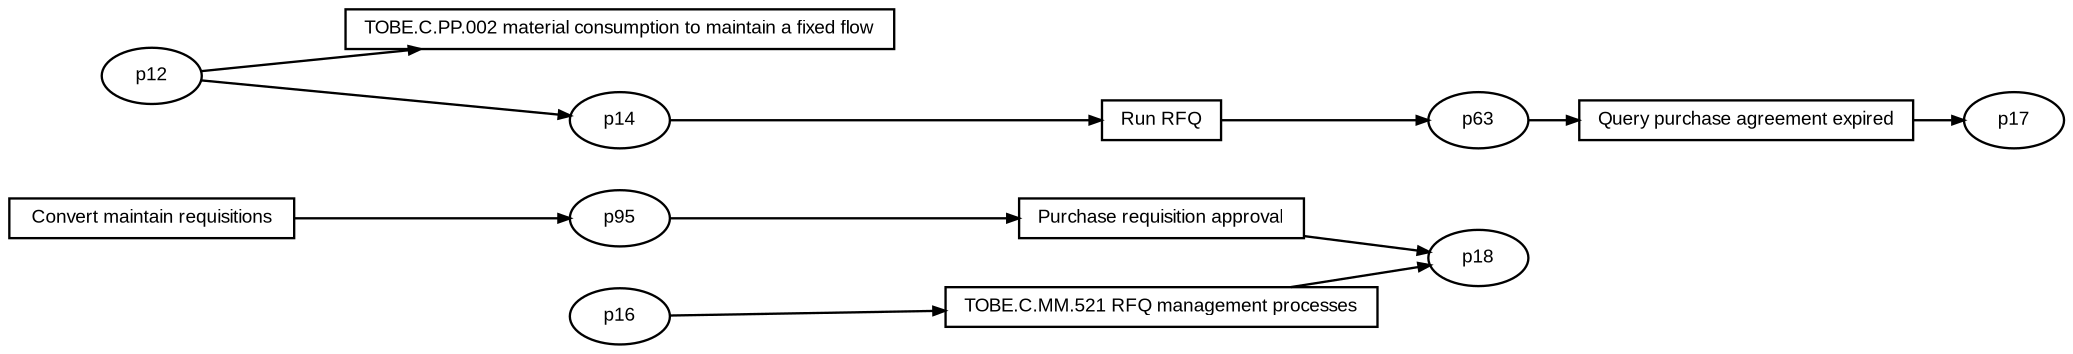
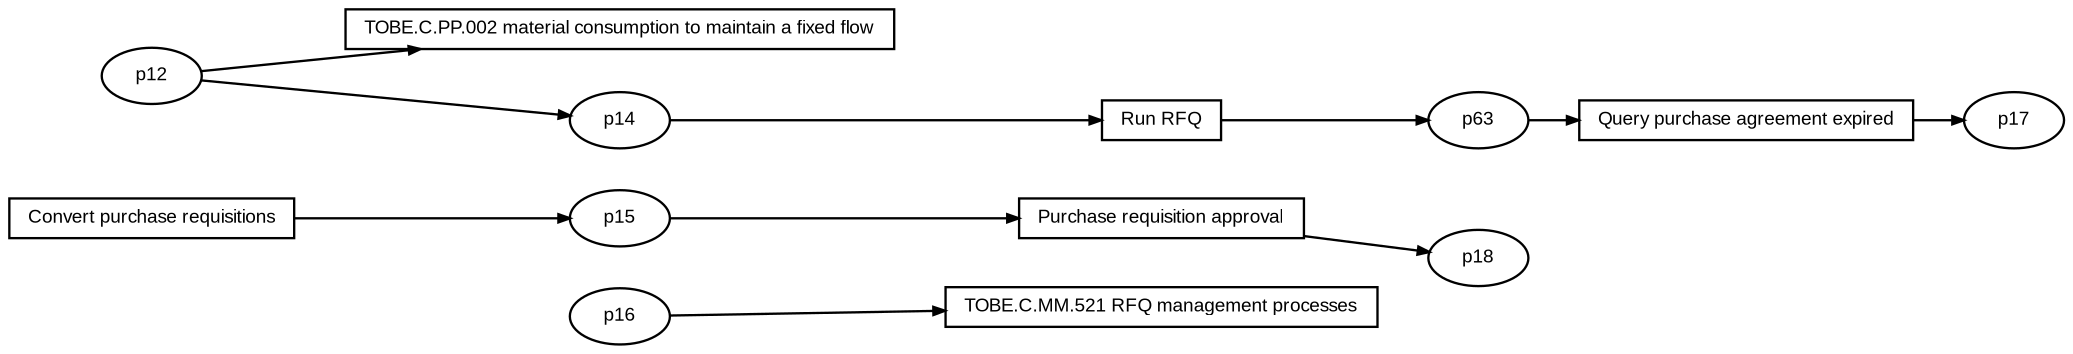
node "Convert maintain requisitions": label "Convert maintain requisitions" -> "Convert purchase requisitions"
node "p95": label "p95" -> "p15"
edge "TOBE.C.MM.521 RFQ management processes" -> "p18": removed
